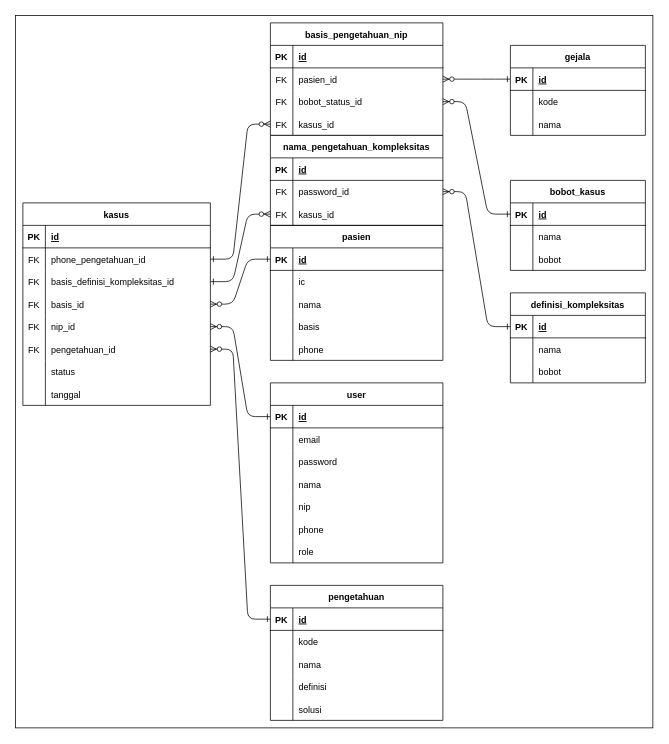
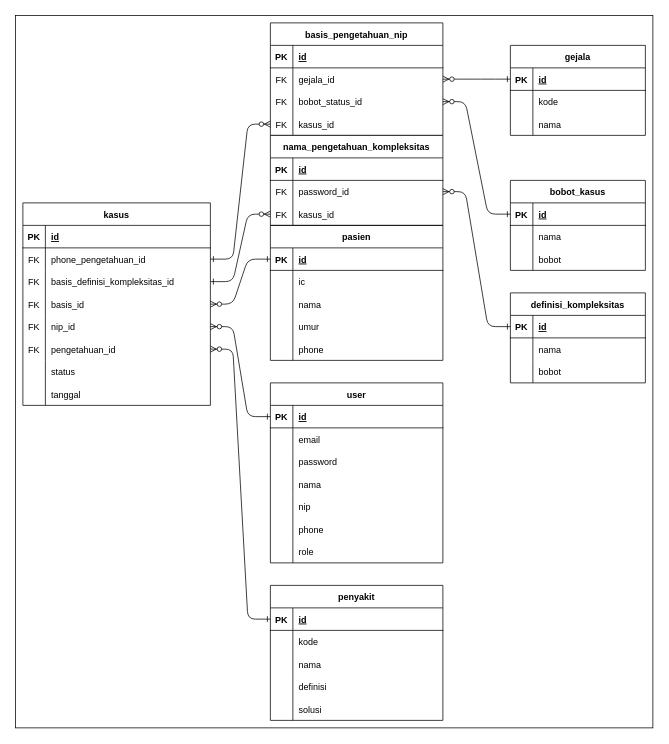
node "pasien_id": label "pasien_id" -> "gejala_id"
node "basis": label "basis" -> "umur"
node "pengetahuan": label "pengetahuan" -> "penyakit"
